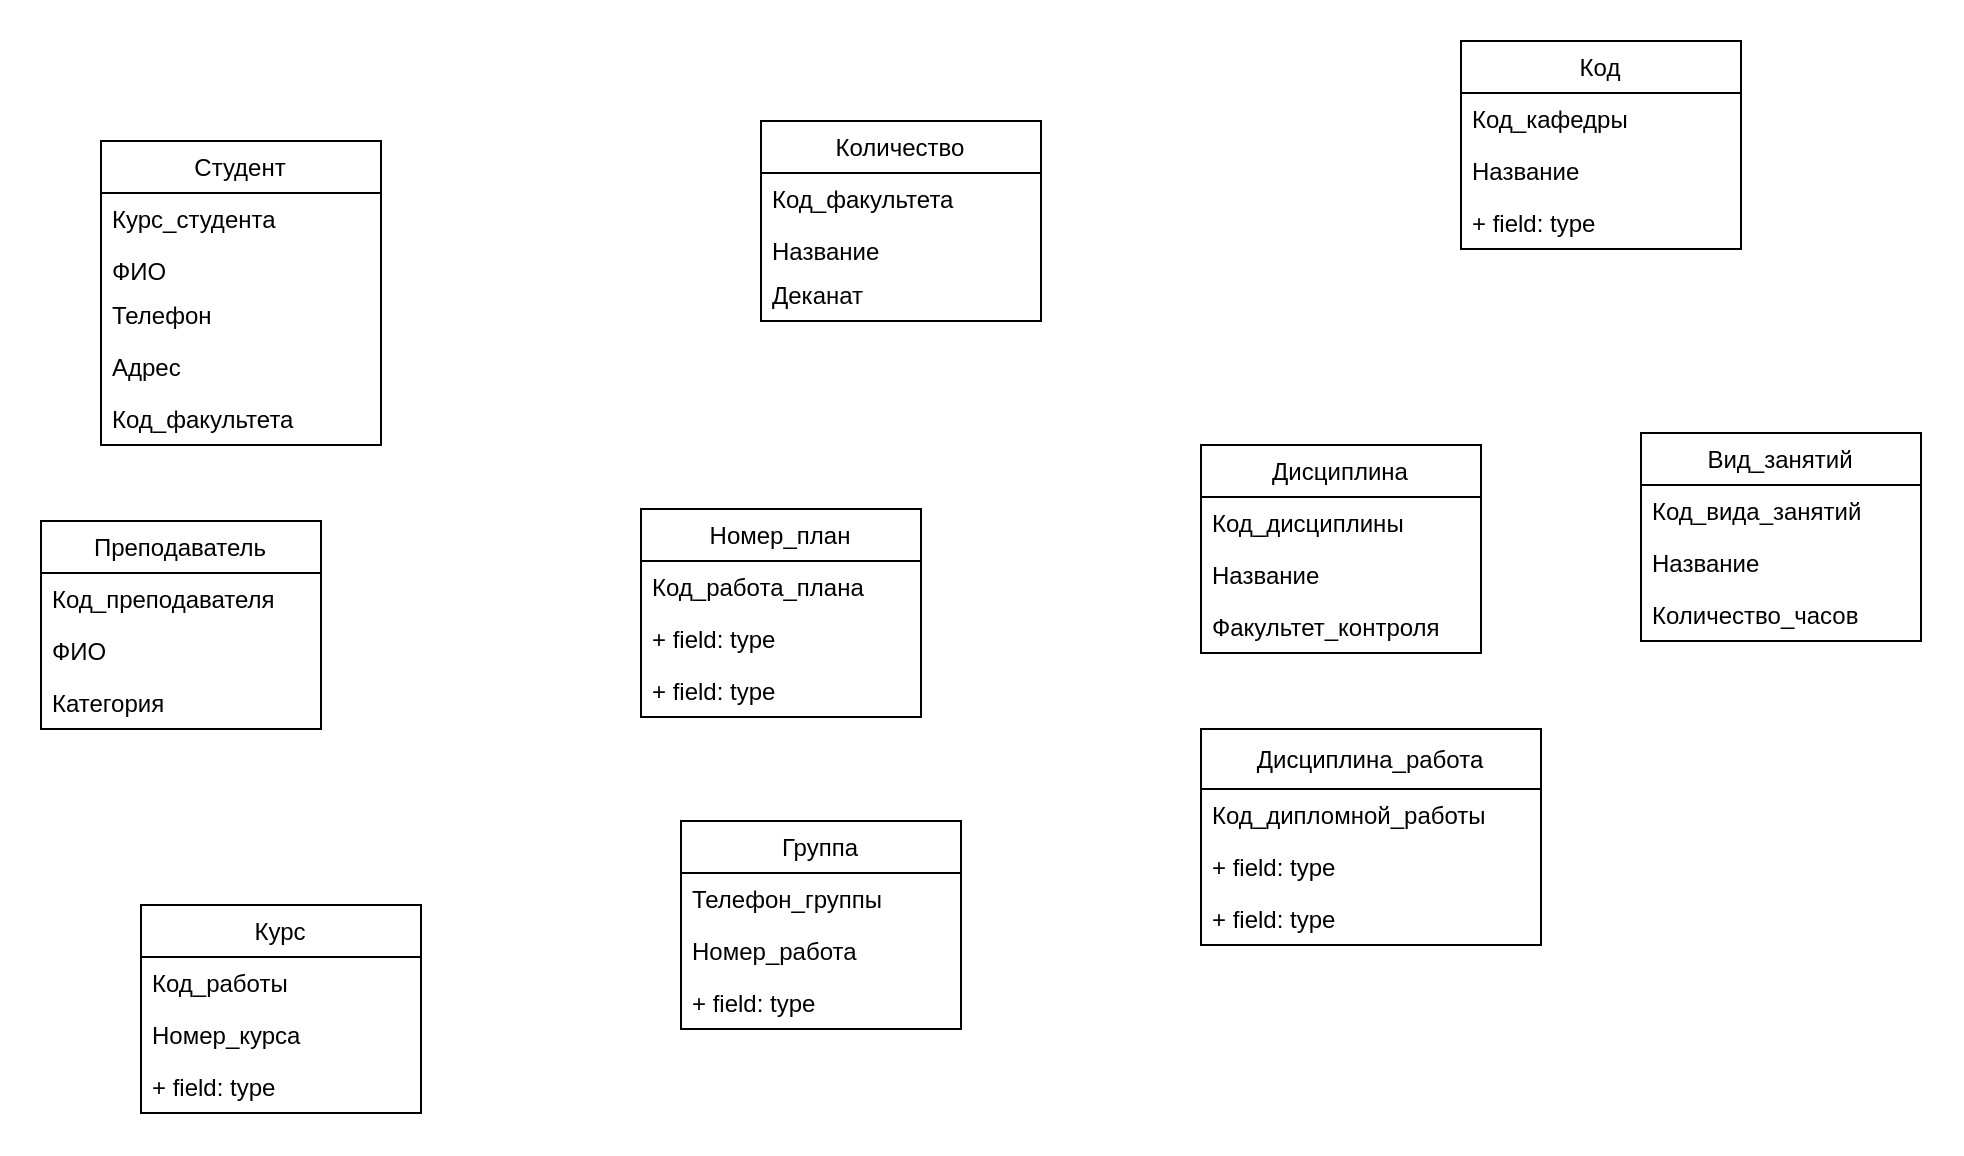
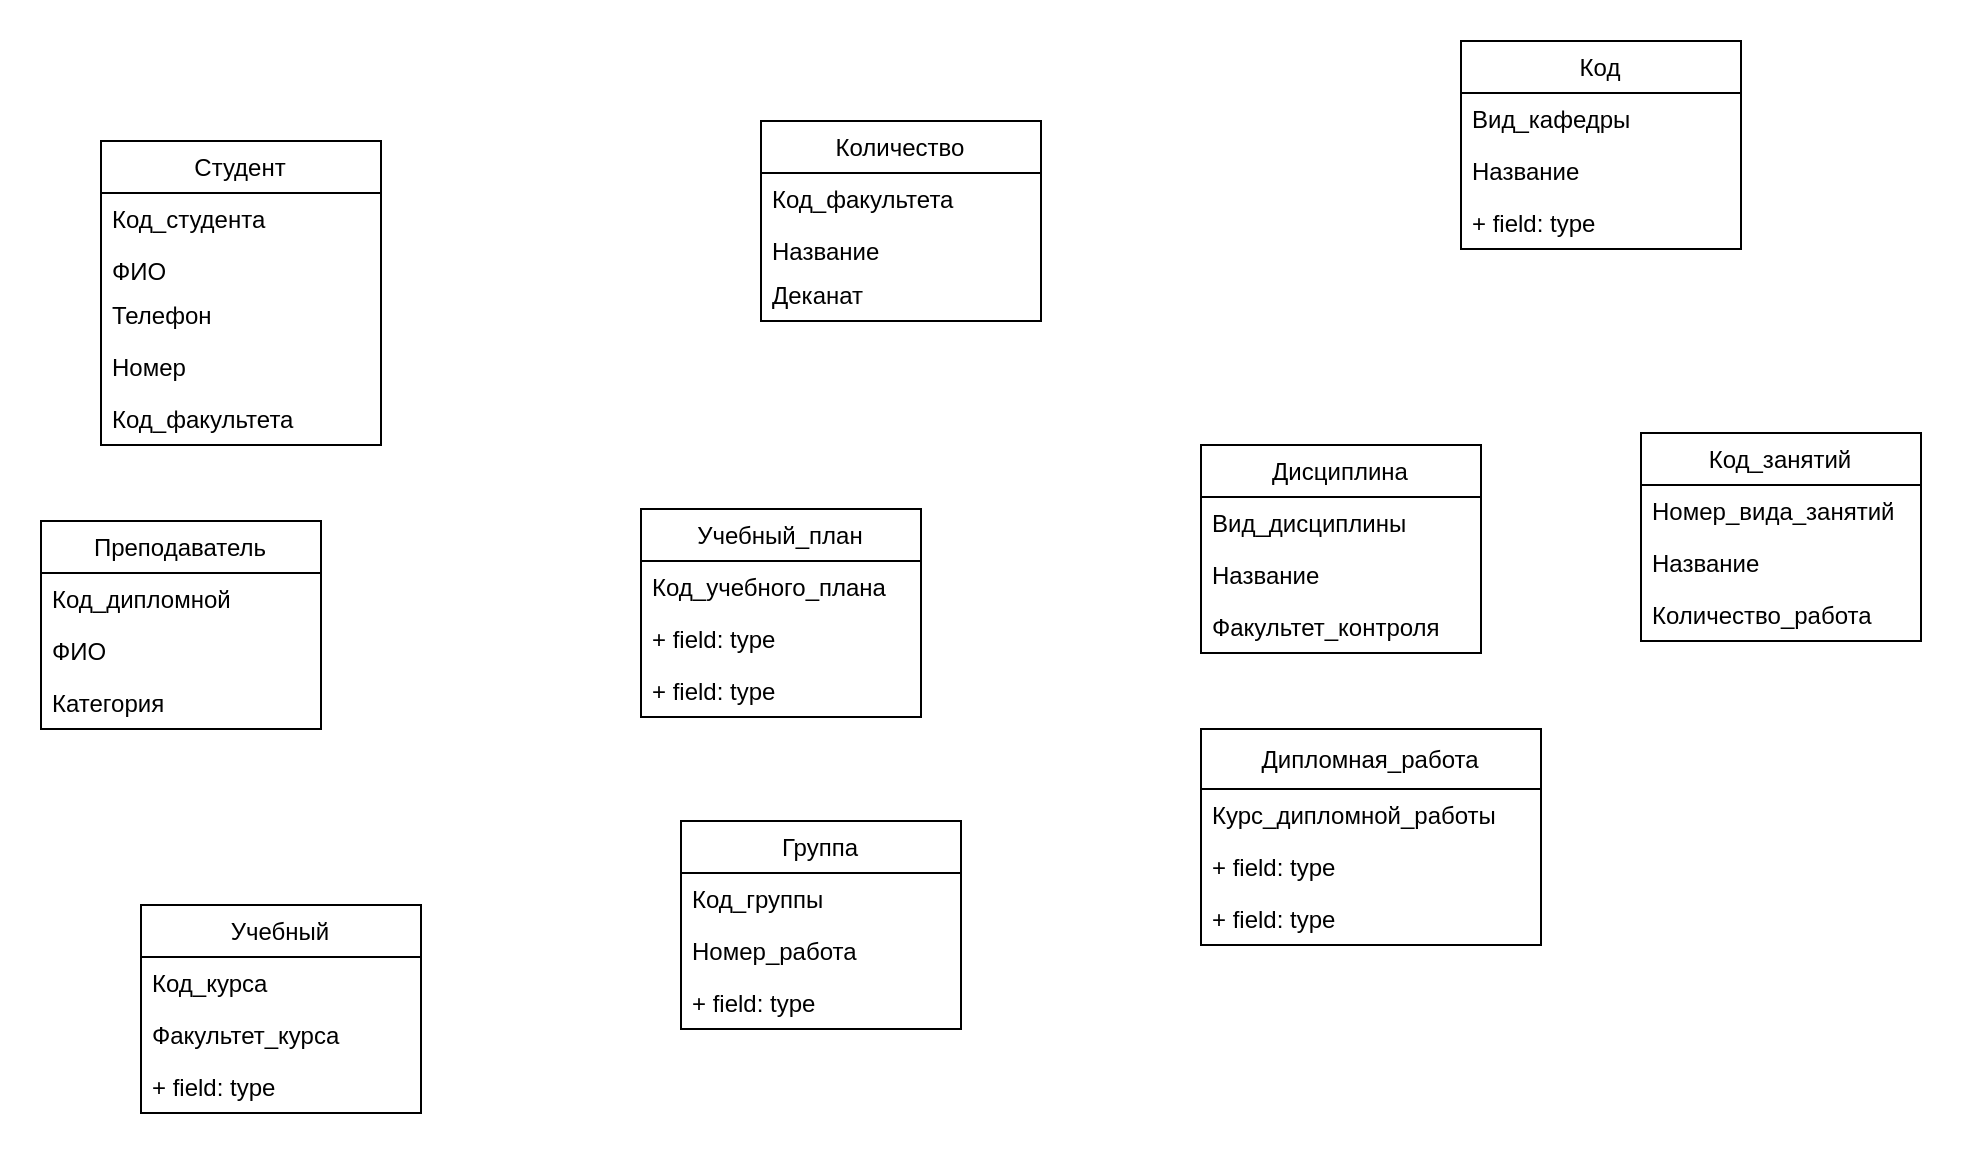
node "Код_кафедры": label "Код_кафедры" -> "Вид_кафедры"
node "Курс_студента": label "Курс_студента" -> "Код_студента"
node "Адрес": label "Адрес" -> "Номер"
node "Вид_занятий": label "Вид_занятий" -> "Код_занятий"
node "Код_вида_занятий": label "Код_вида_занятий" -> "Номер_вида_занятий"
node "Код_дисциплины": label "Код_дисциплины" -> "Вид_дисциплины"
node "Номер_план": label "Номер_план" -> "Учебный_план"
node "Код_работа_плана": label "Код_работа_плана" -> "Код_учебного_плана"
node "Код_преподавателя": label "Код_преподавателя" -> "Код_дипломной"
node "Количество_часов": label "Количество_часов" -> "Количество_работа"
node "Дисциплина_работа": label "Дисциплина_работа" -> "Дипломная_работа"
node "Код_дипломной_работы": label "Код_дипломной_работы" -> "Курс_дипломной_работы"
node "Телефон_группы": label "Телефон_группы" -> "Код_группы"
node "Курс": label "Курс" -> "Учебный"
node "Код_работы": label "Код_работы" -> "Код_курса"
node "Номер_курса": label "Номер_курса" -> "Факультет_курса"
